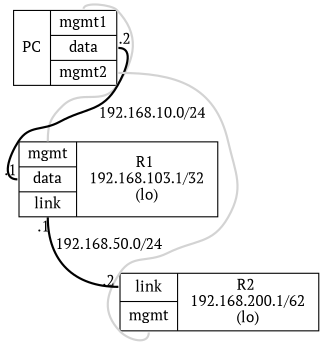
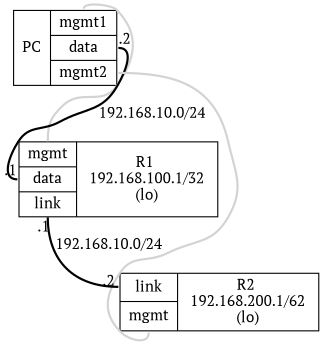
node "mgmt": text "192.168.103.1/32" -> "192.168.100.1/32"
edge "mgmt" -- "link": label "192.168.50.0/24" -> "192.168.10.0/24"
